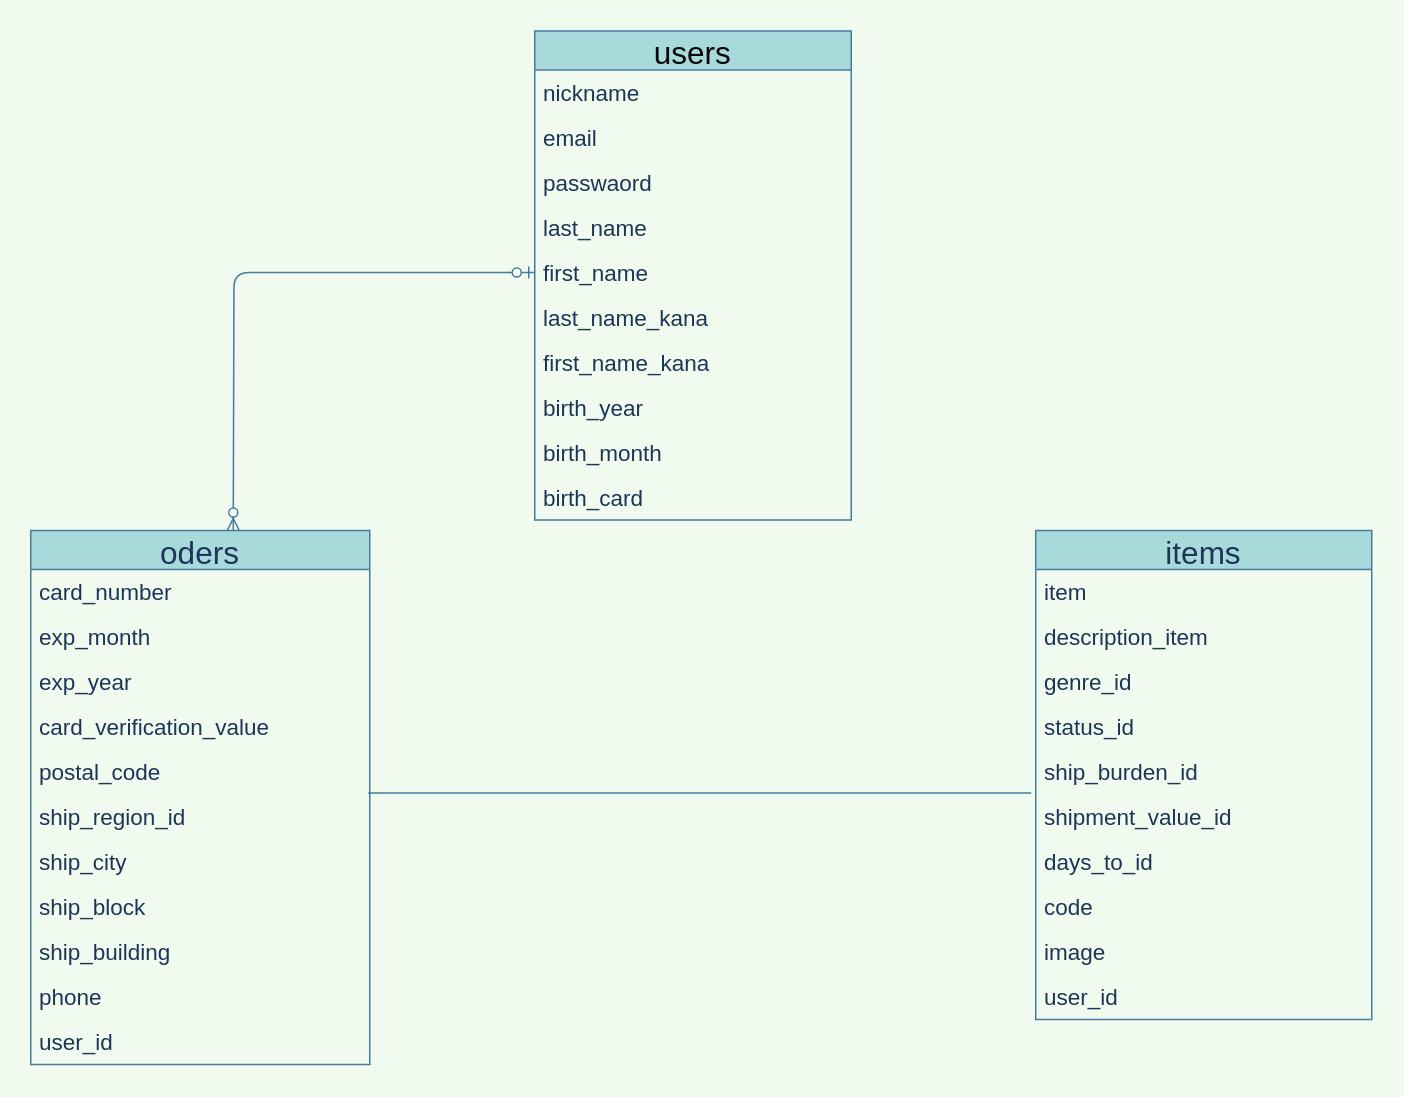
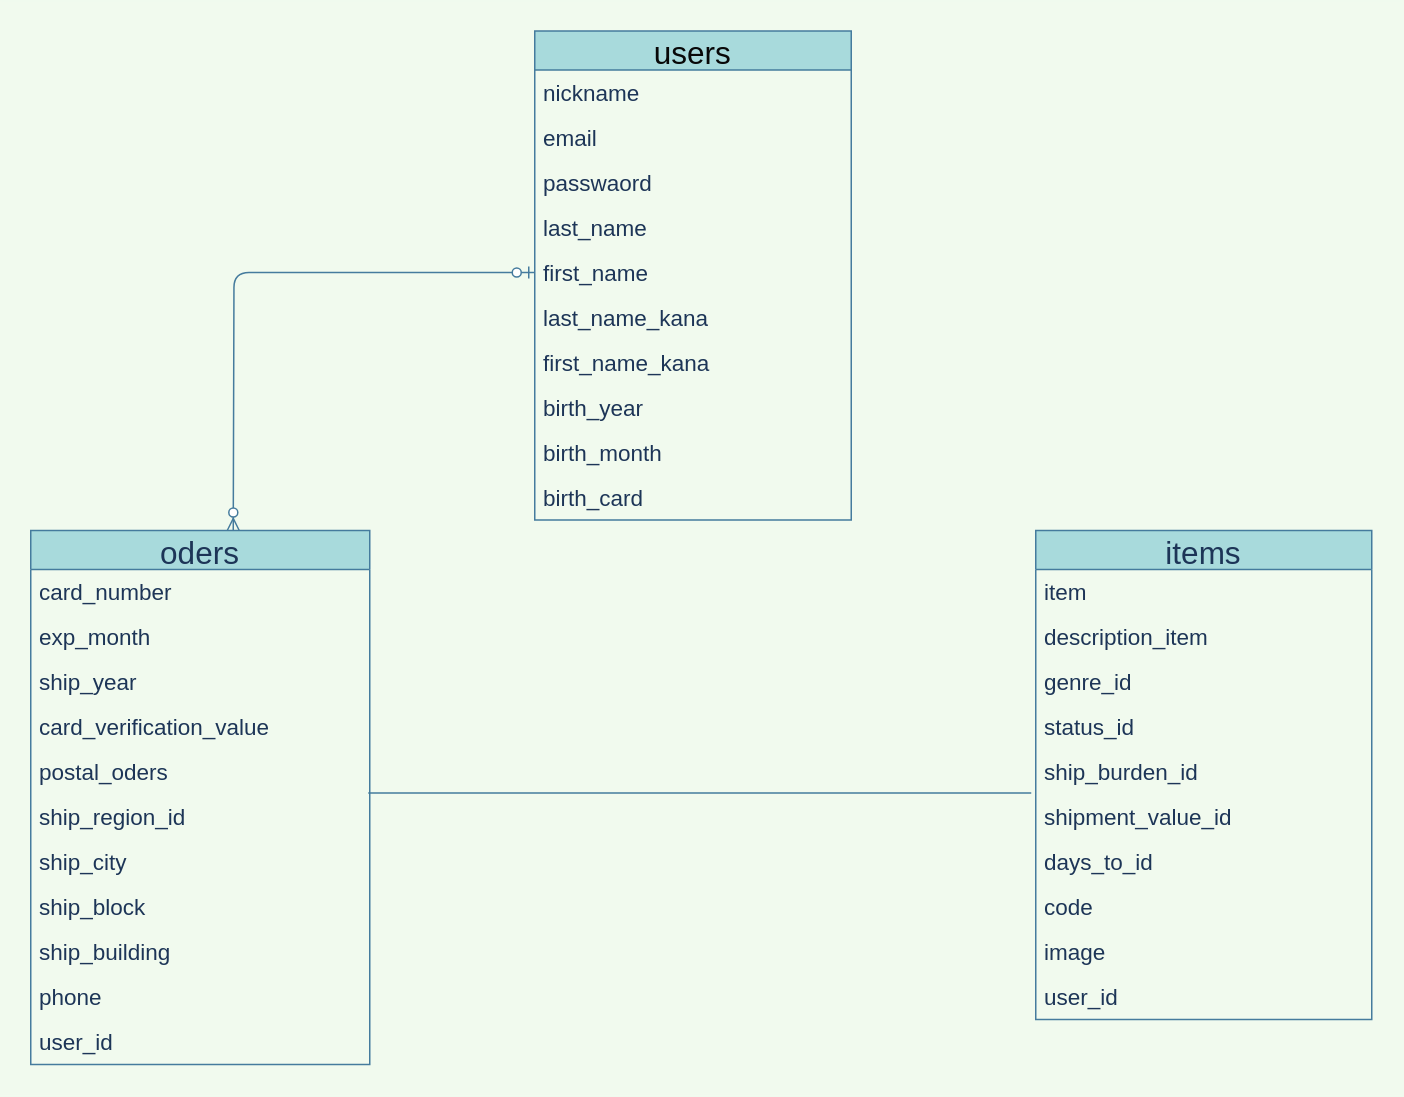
node "exp_year": label "exp_year" -> "ship_year"
node "postal_code": label "postal_code" -> "postal_oders"
